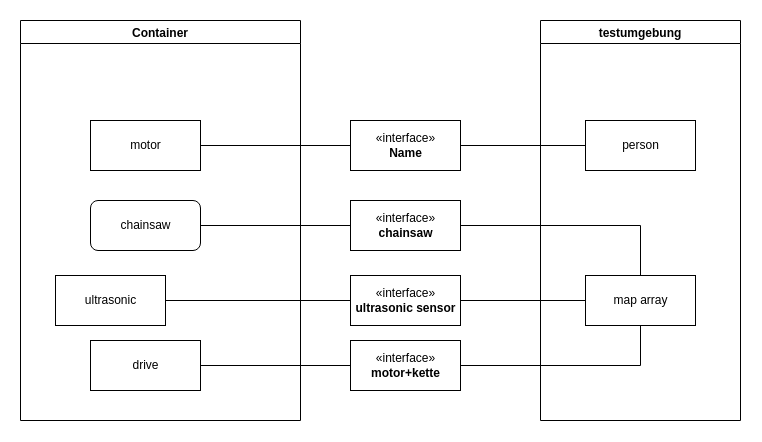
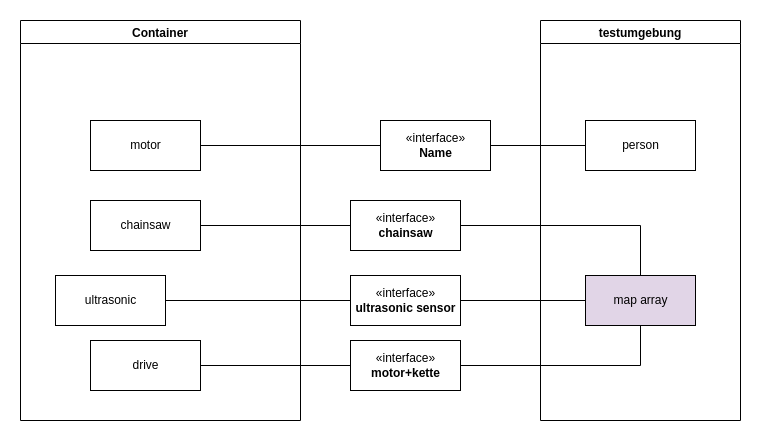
node "«interface» Name": moved (406, 146) -> (436, 146)
node "chainsaw": shape rounded rectangle -> rectangle
node "map array": fillcolor #ffffff -> #e1d5e7
